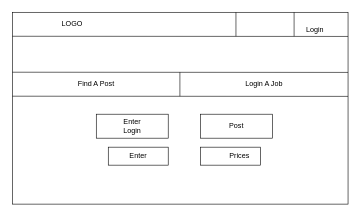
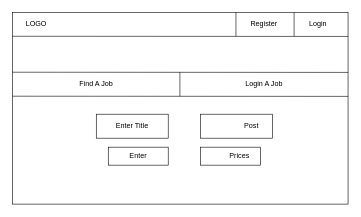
node "LOGO": moved (72, 24) -> (36, 24)
node "Register": added
node "Login": moved (315, 30) -> (318, 24)
node "Find A Post": label "Find A Post" -> "Find A Job"
node "Enter Login": label "Enter Login" -> "Enter Title"
node "Post": moved (237, 126) -> (252, 126)
